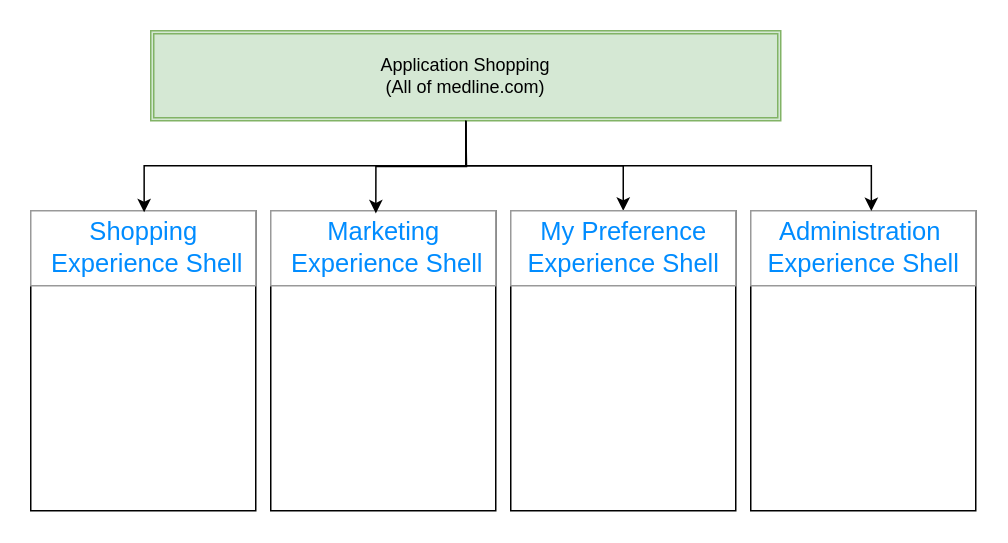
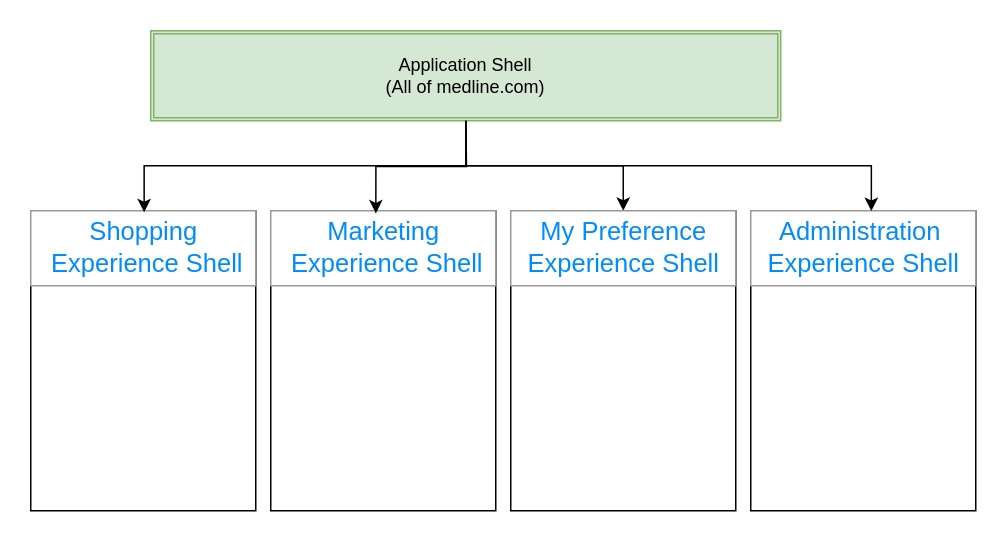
node "Application Shopping (All of medline.com)": label "Application Shopping (All of medline.com)" -> "Application Shell (All of medline.com)"
